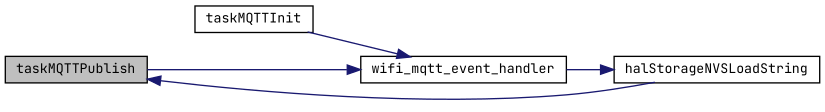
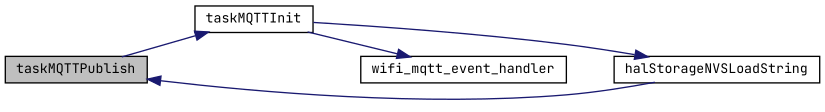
edge "taskMQTTPublish" -> "wifi_mqtt_event_handler": now "taskMQTTPublish" -> "taskMQTTInit"
edge "wifi_mqtt_event_handler" -> "halStorageNVSLoadString": now "taskMQTTInit" -> "halStorageNVSLoadString"
